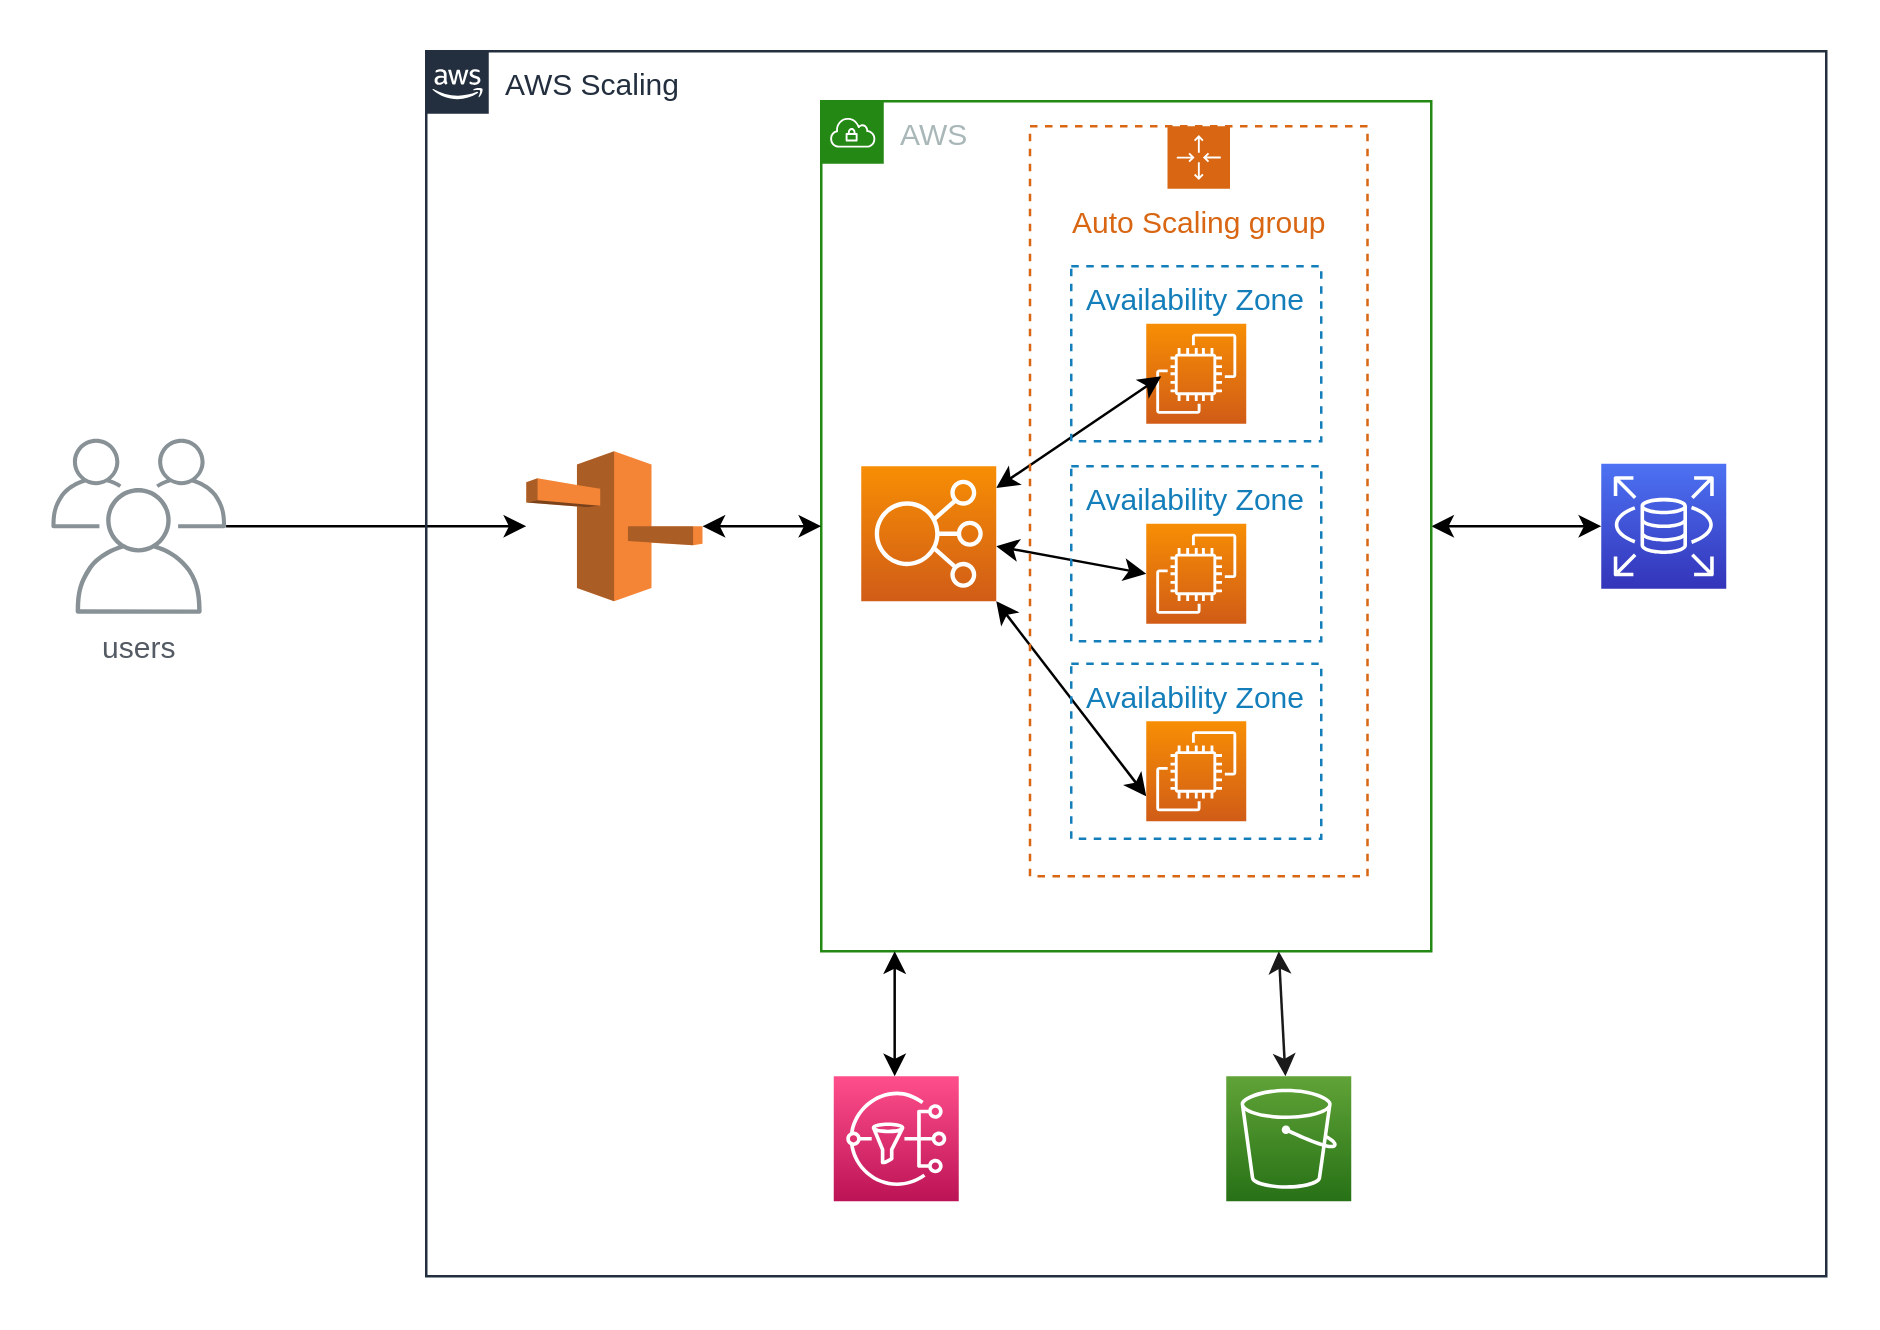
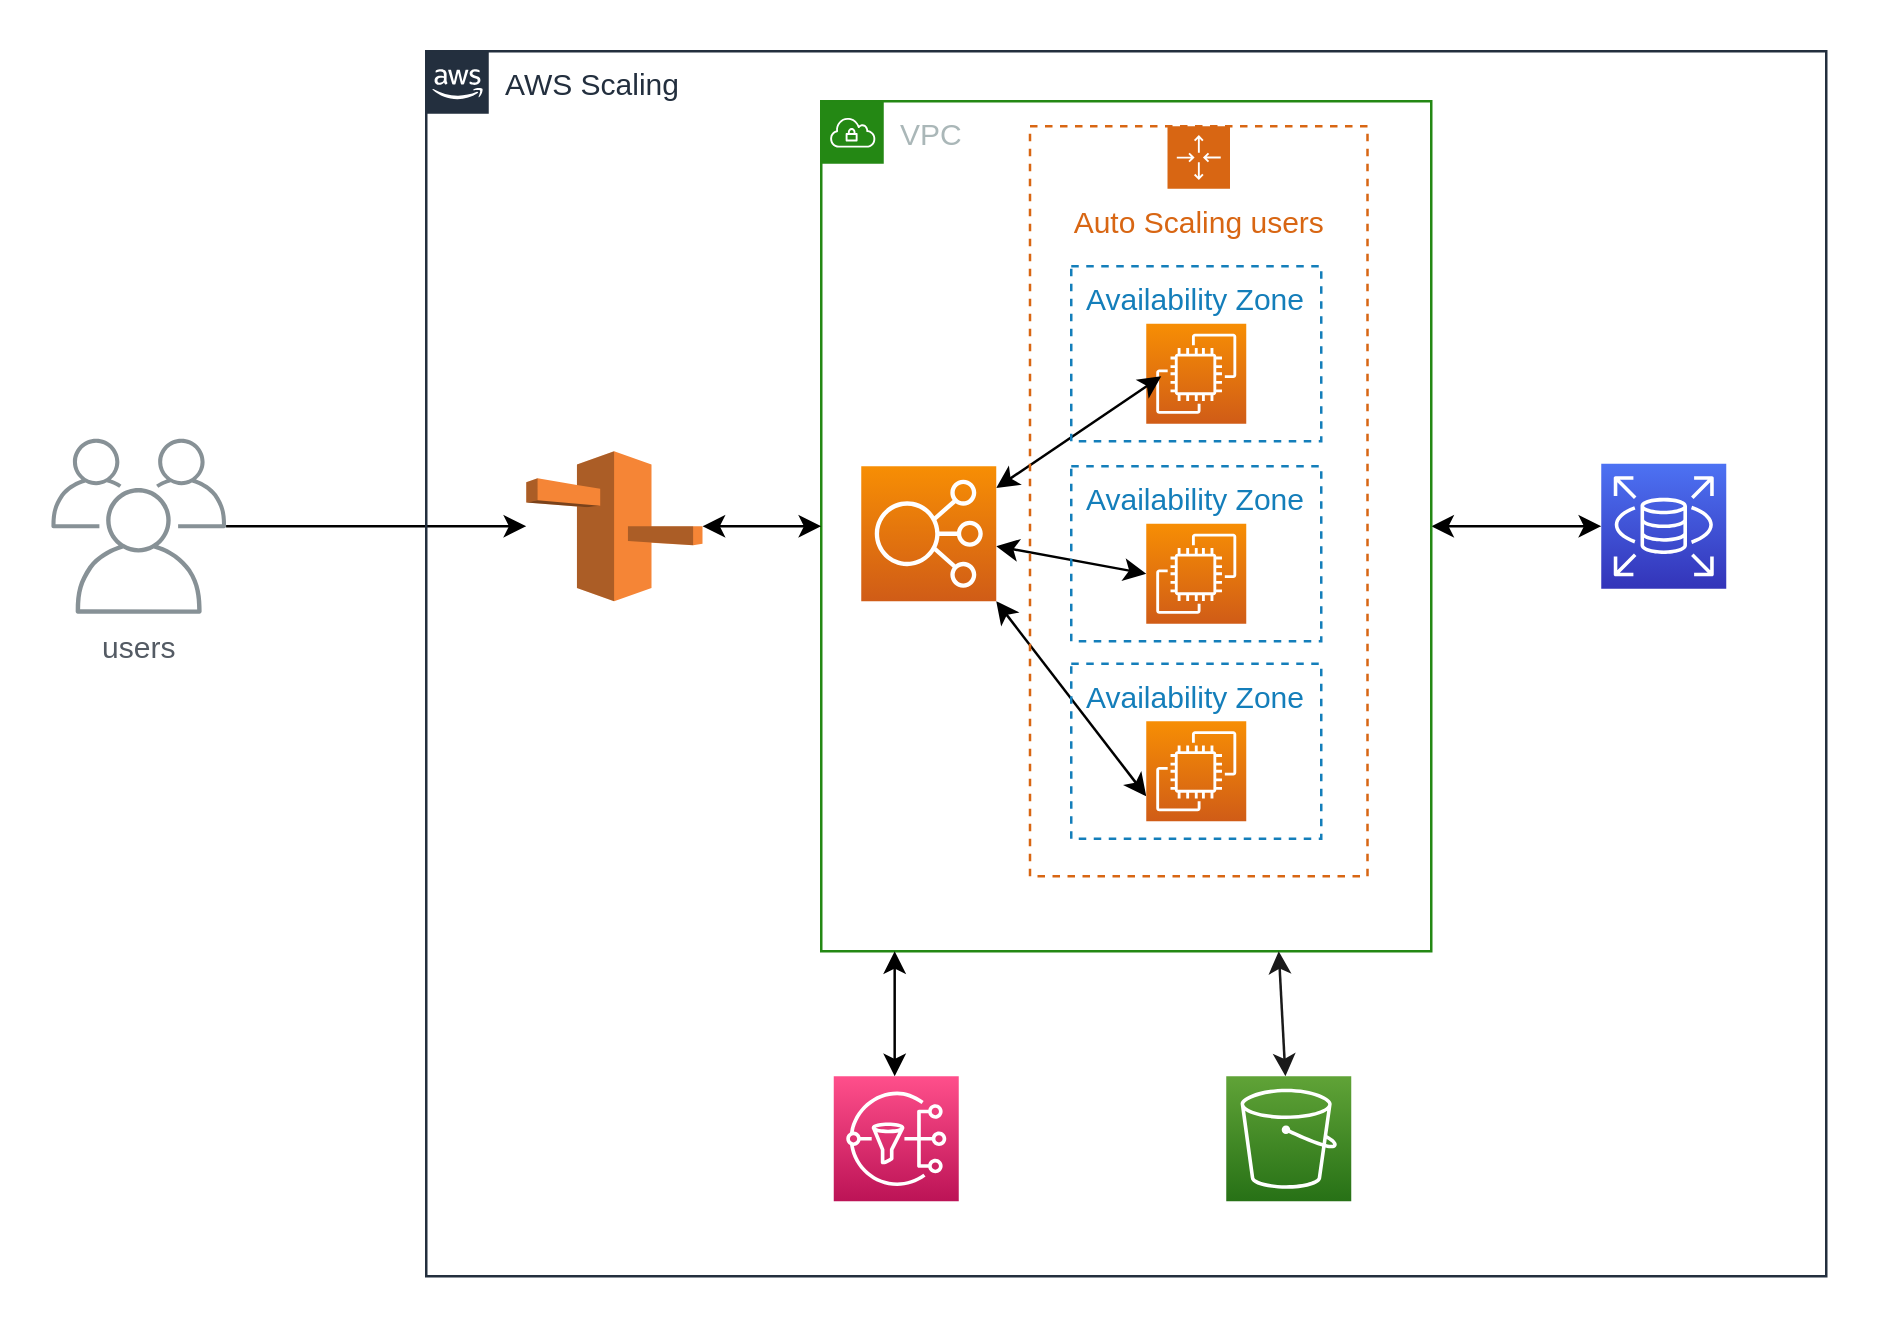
node "AWS": label "AWS" -> "VPC"
node "Auto Scaling group": label "Auto Scaling group" -> "Auto Scaling users"
